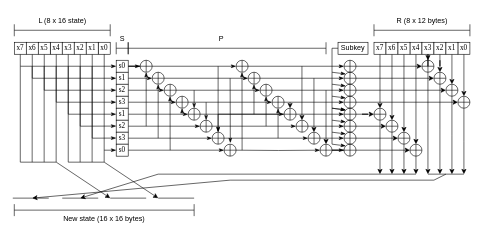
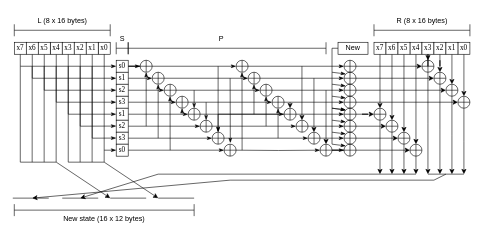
node "L (8 x 16 state)": label "L (8 x 16 state)" -> "L (8 x 16 bytes)"
node "R (8 x 12 bytes)": label "R (8 x 12 bytes)" -> "R (8 x 16 bytes)"
node "Subkey": label "Subkey" -> "New"
node "New state (16 x 16 bytes)": label "New state (16 x 16 bytes)" -> "New state (16 x 12 bytes)"
